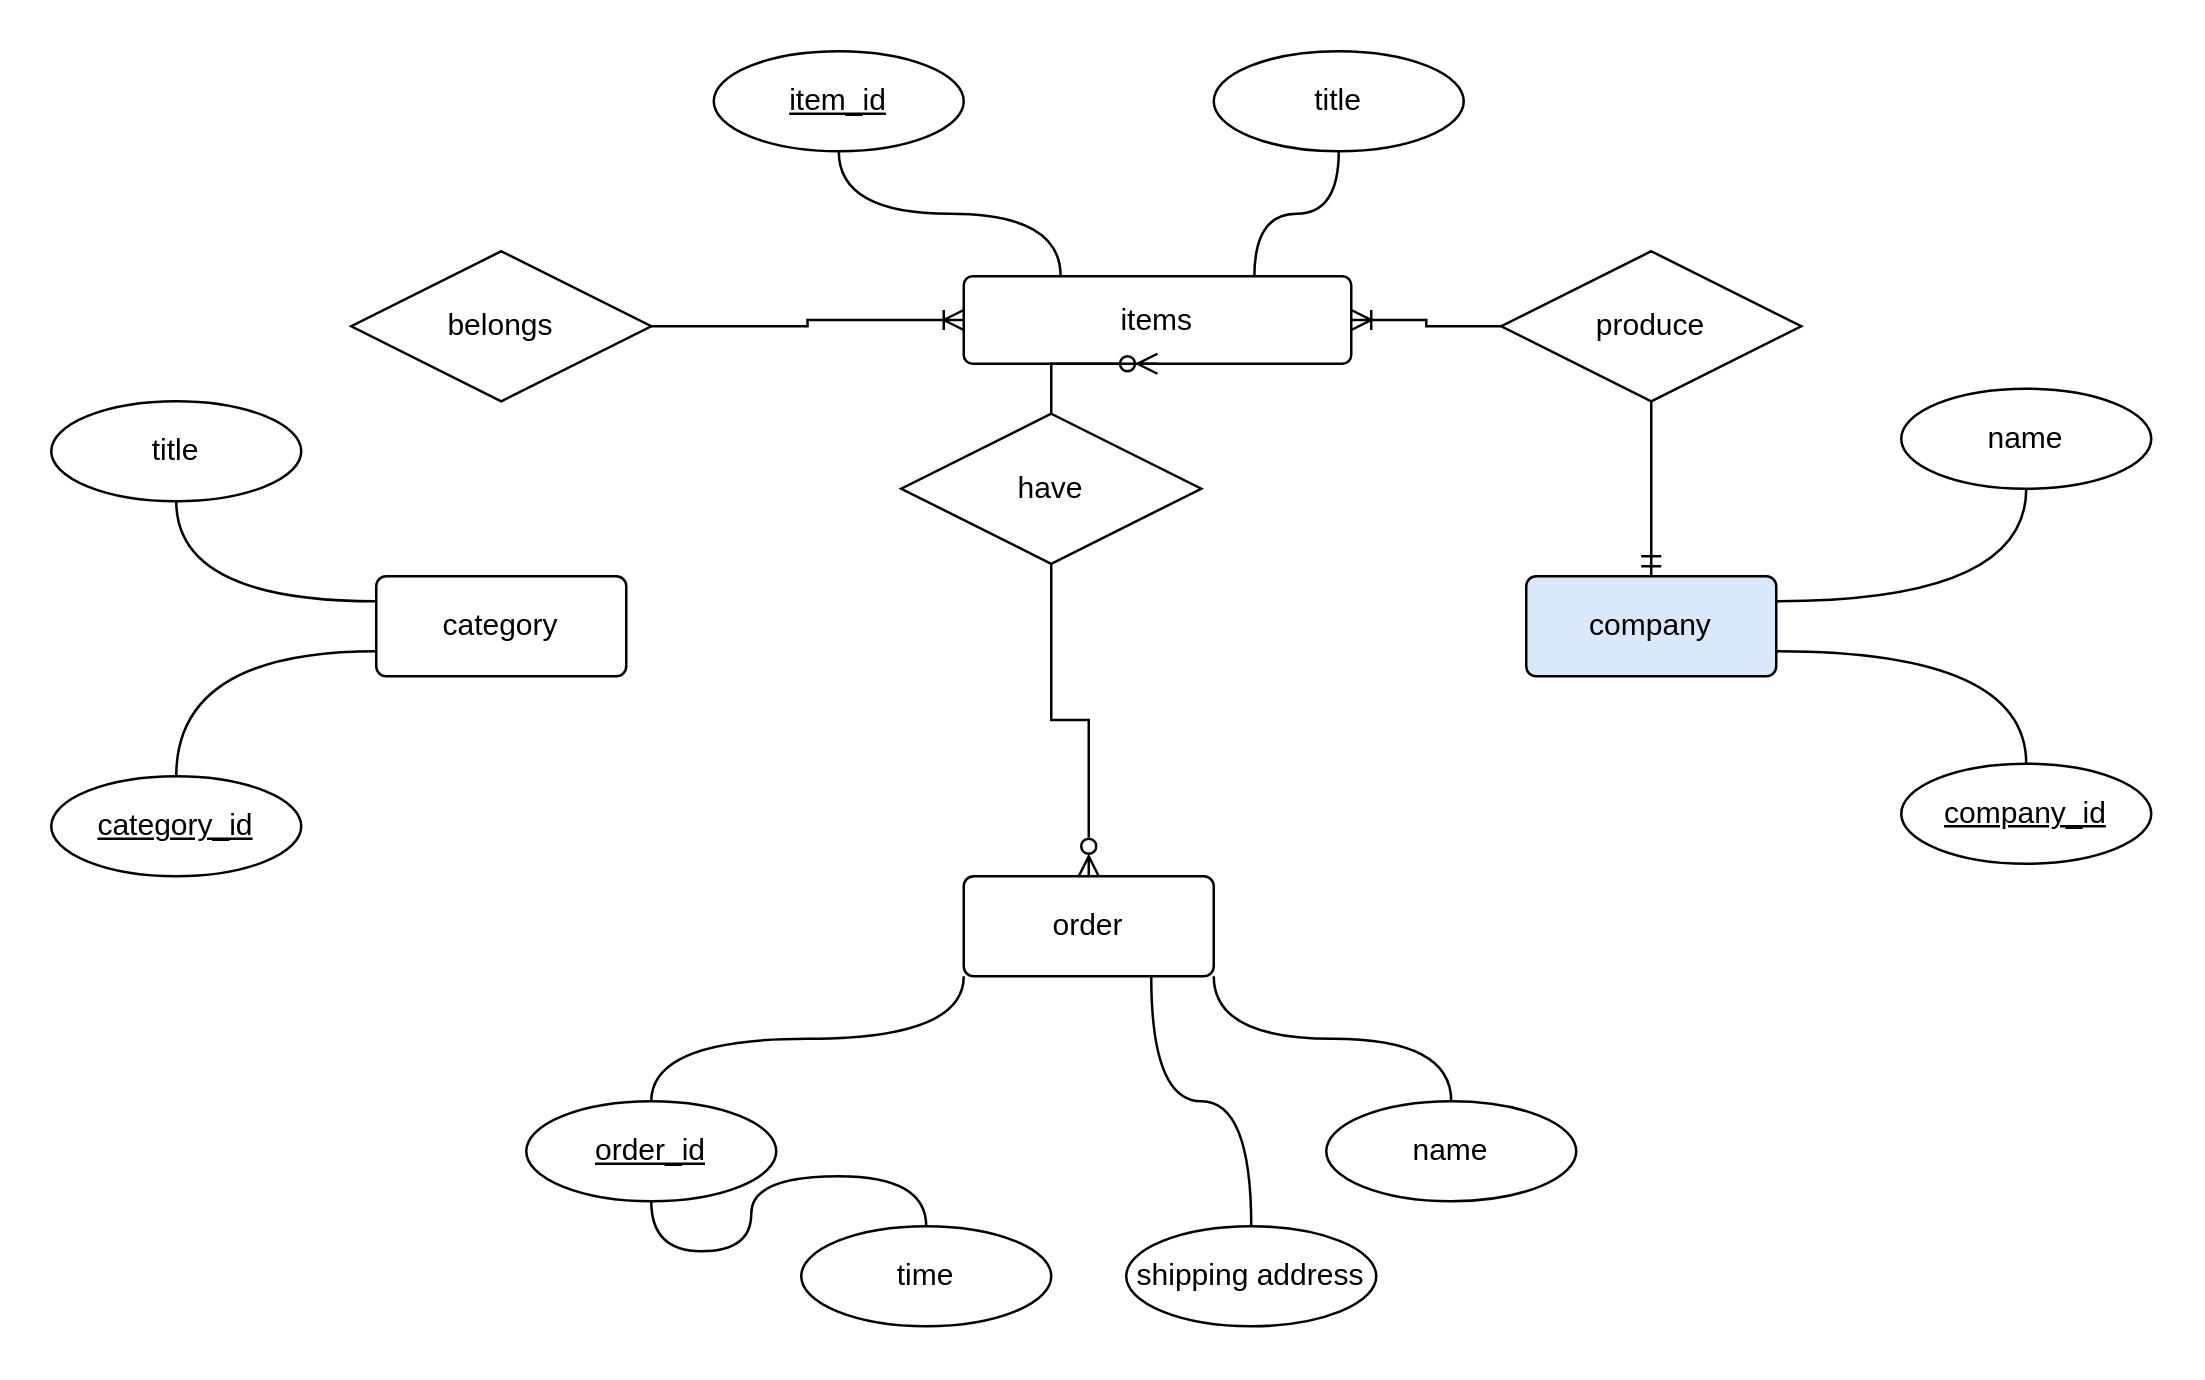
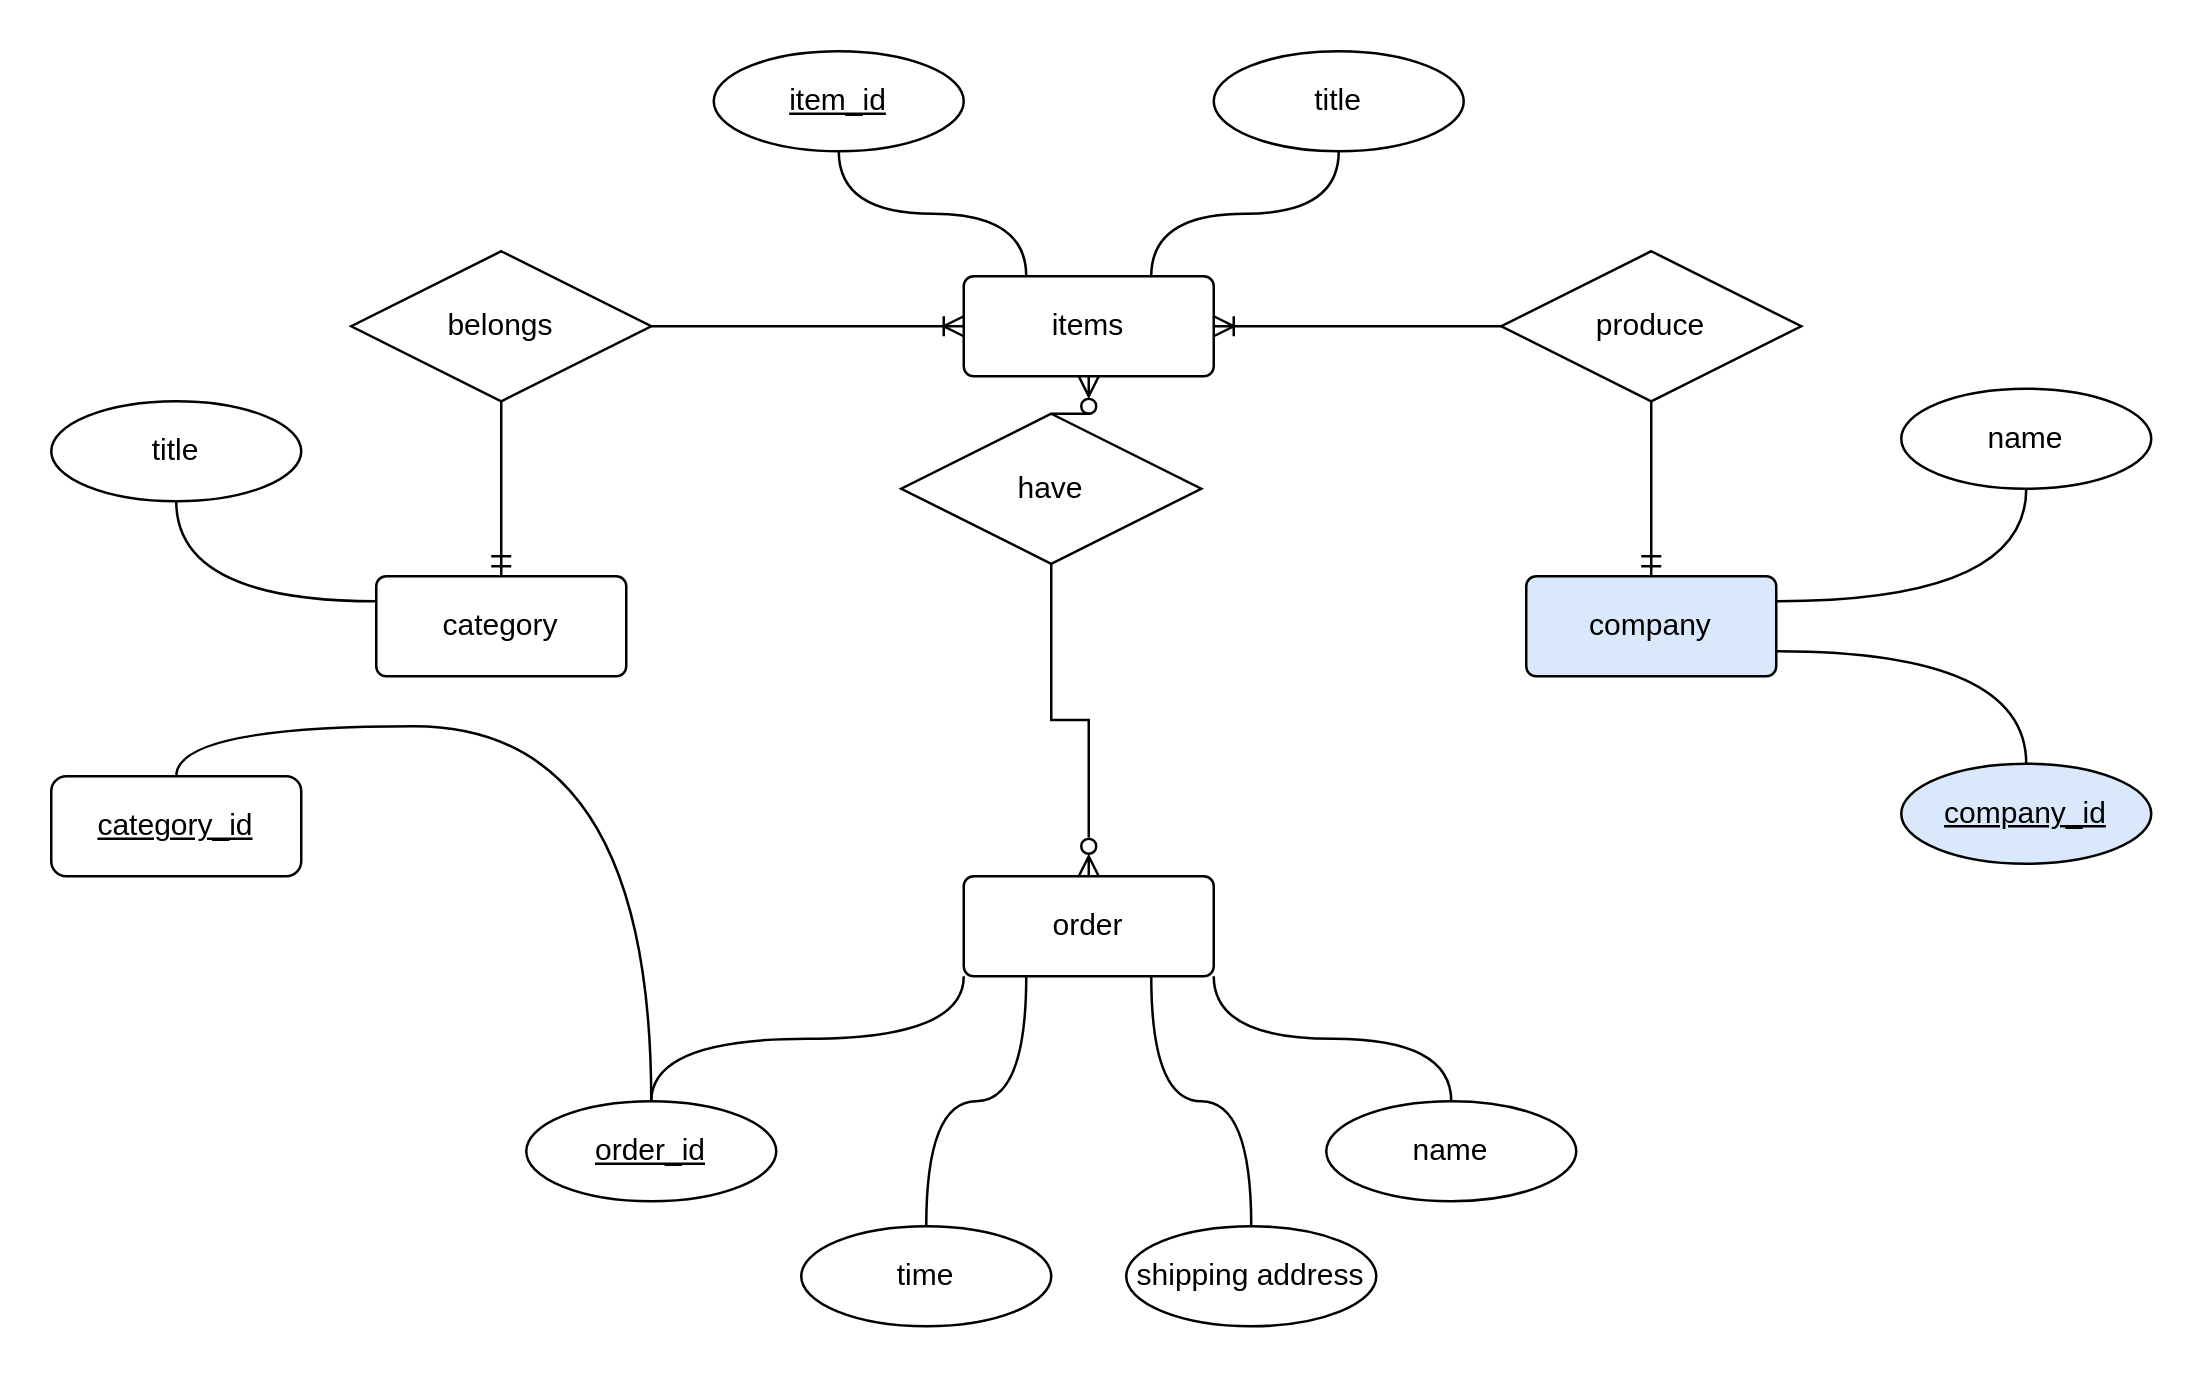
node "items": size 388x88 -> 250x100
edge "belongs" -> "category": added
edge "category" -- "category_id": now "order_id" -- "category_id"
node "company_id": fillcolor #ffffff -> #dae8fc
node "category_id": shape ellipse -> rounded rectangle
edge "order_id" -- "time": now "order" -- "time"
